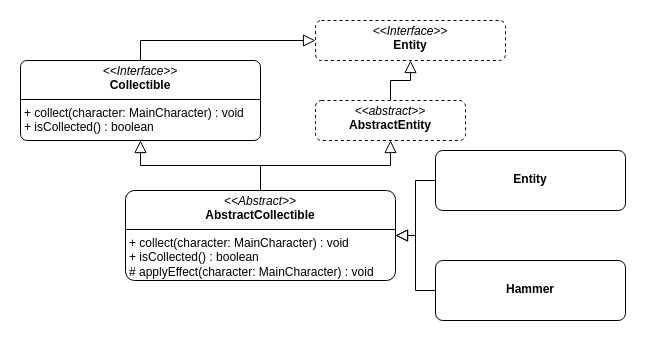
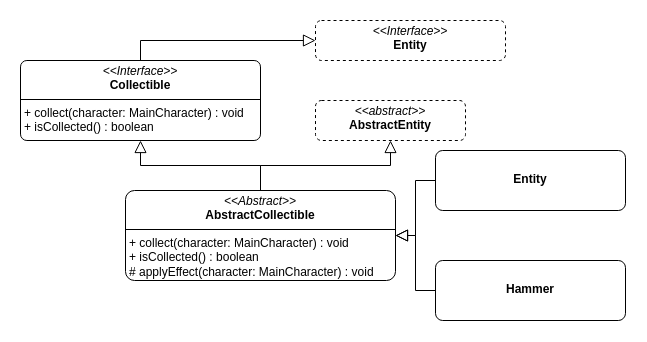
edge "<<abstract>> AbstractEntity" -> "<<Interface>> Entity": removed
